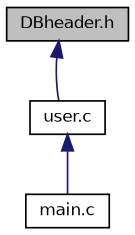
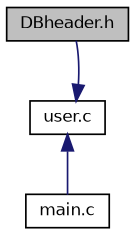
edge "user.c" -> "DBheader.h": reversed
